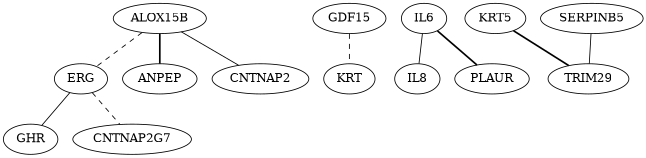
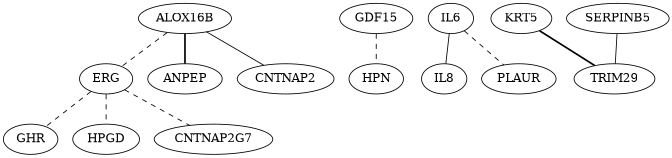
node "ALOX15B": label "ALOX15B" -> "ALOX16B"
edge "IL6" -- "PLAUR": style bold -> dashed
node "KRT": label "KRT" -> "HPN"
edge "ERG" -- "GHR": style solid -> dashed
node "HPGD": added
